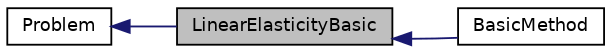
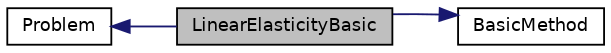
edge "BasicMethod" -> "LinearElasticityBasic": reversed
